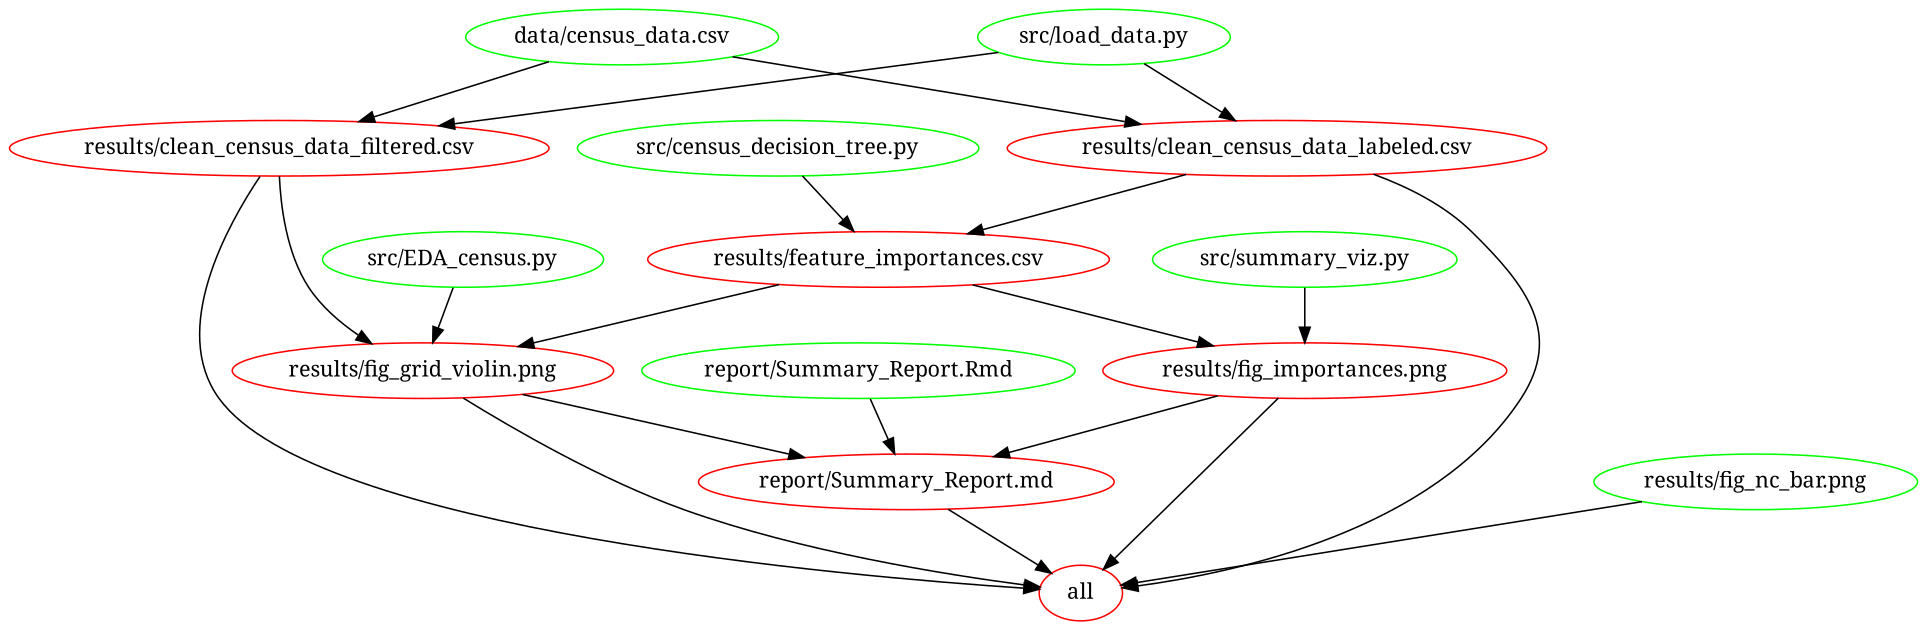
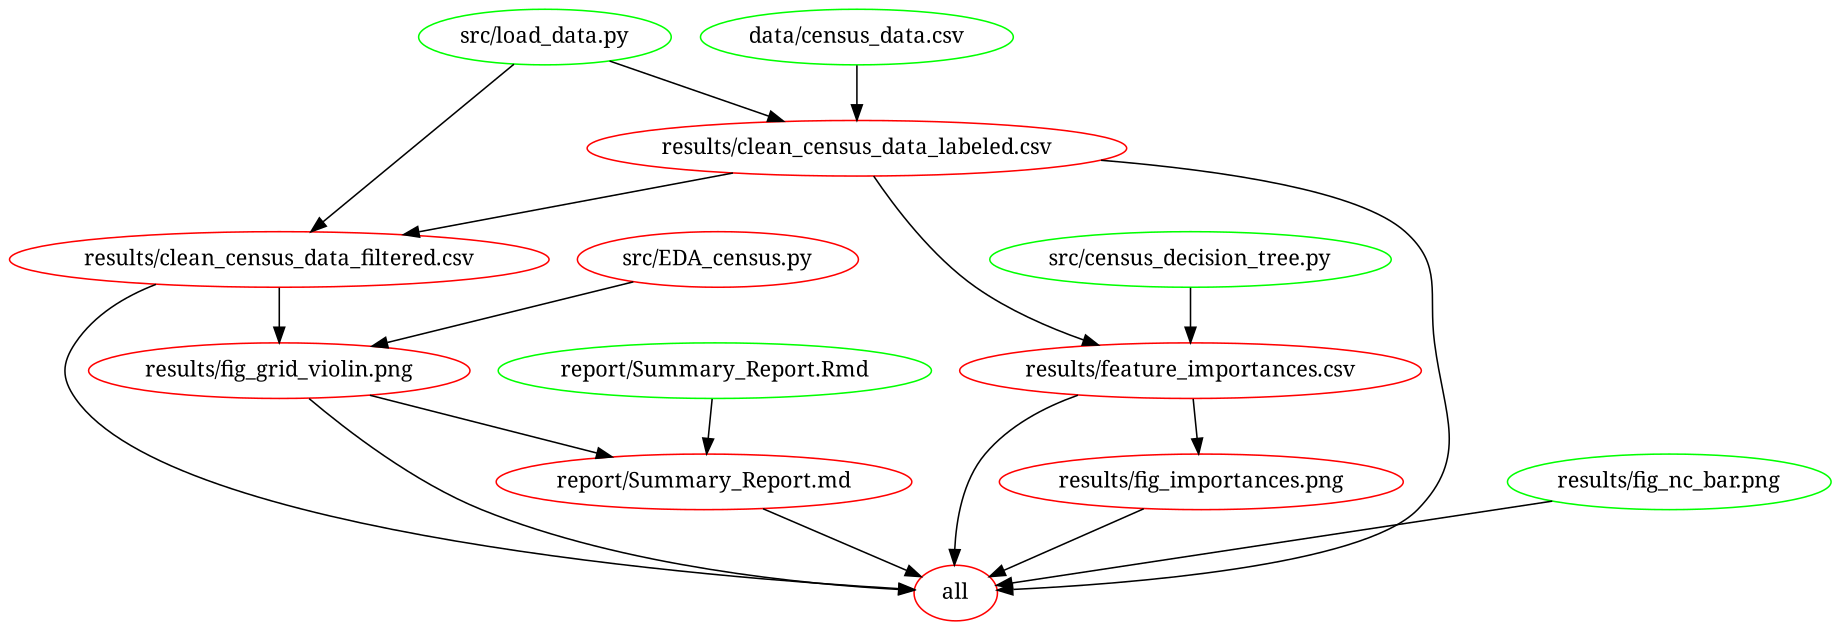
edge "data/census_data.csv" -> "results/clean_census_data_filtered.csv": now "results/clean_census_data_labeled.csv" -> "results/clean_census_data_filtered.csv"
node "src/EDA_census.py": color green -> red
node "src/summary_viz.py": removed
edge "results/feature_importances.csv" -> "results/fig_grid_violin.png": now "results/feature_importances.csv" -> "all"
edge "results/fig_importances.png" -> "report/Summary_Report.md": removed
